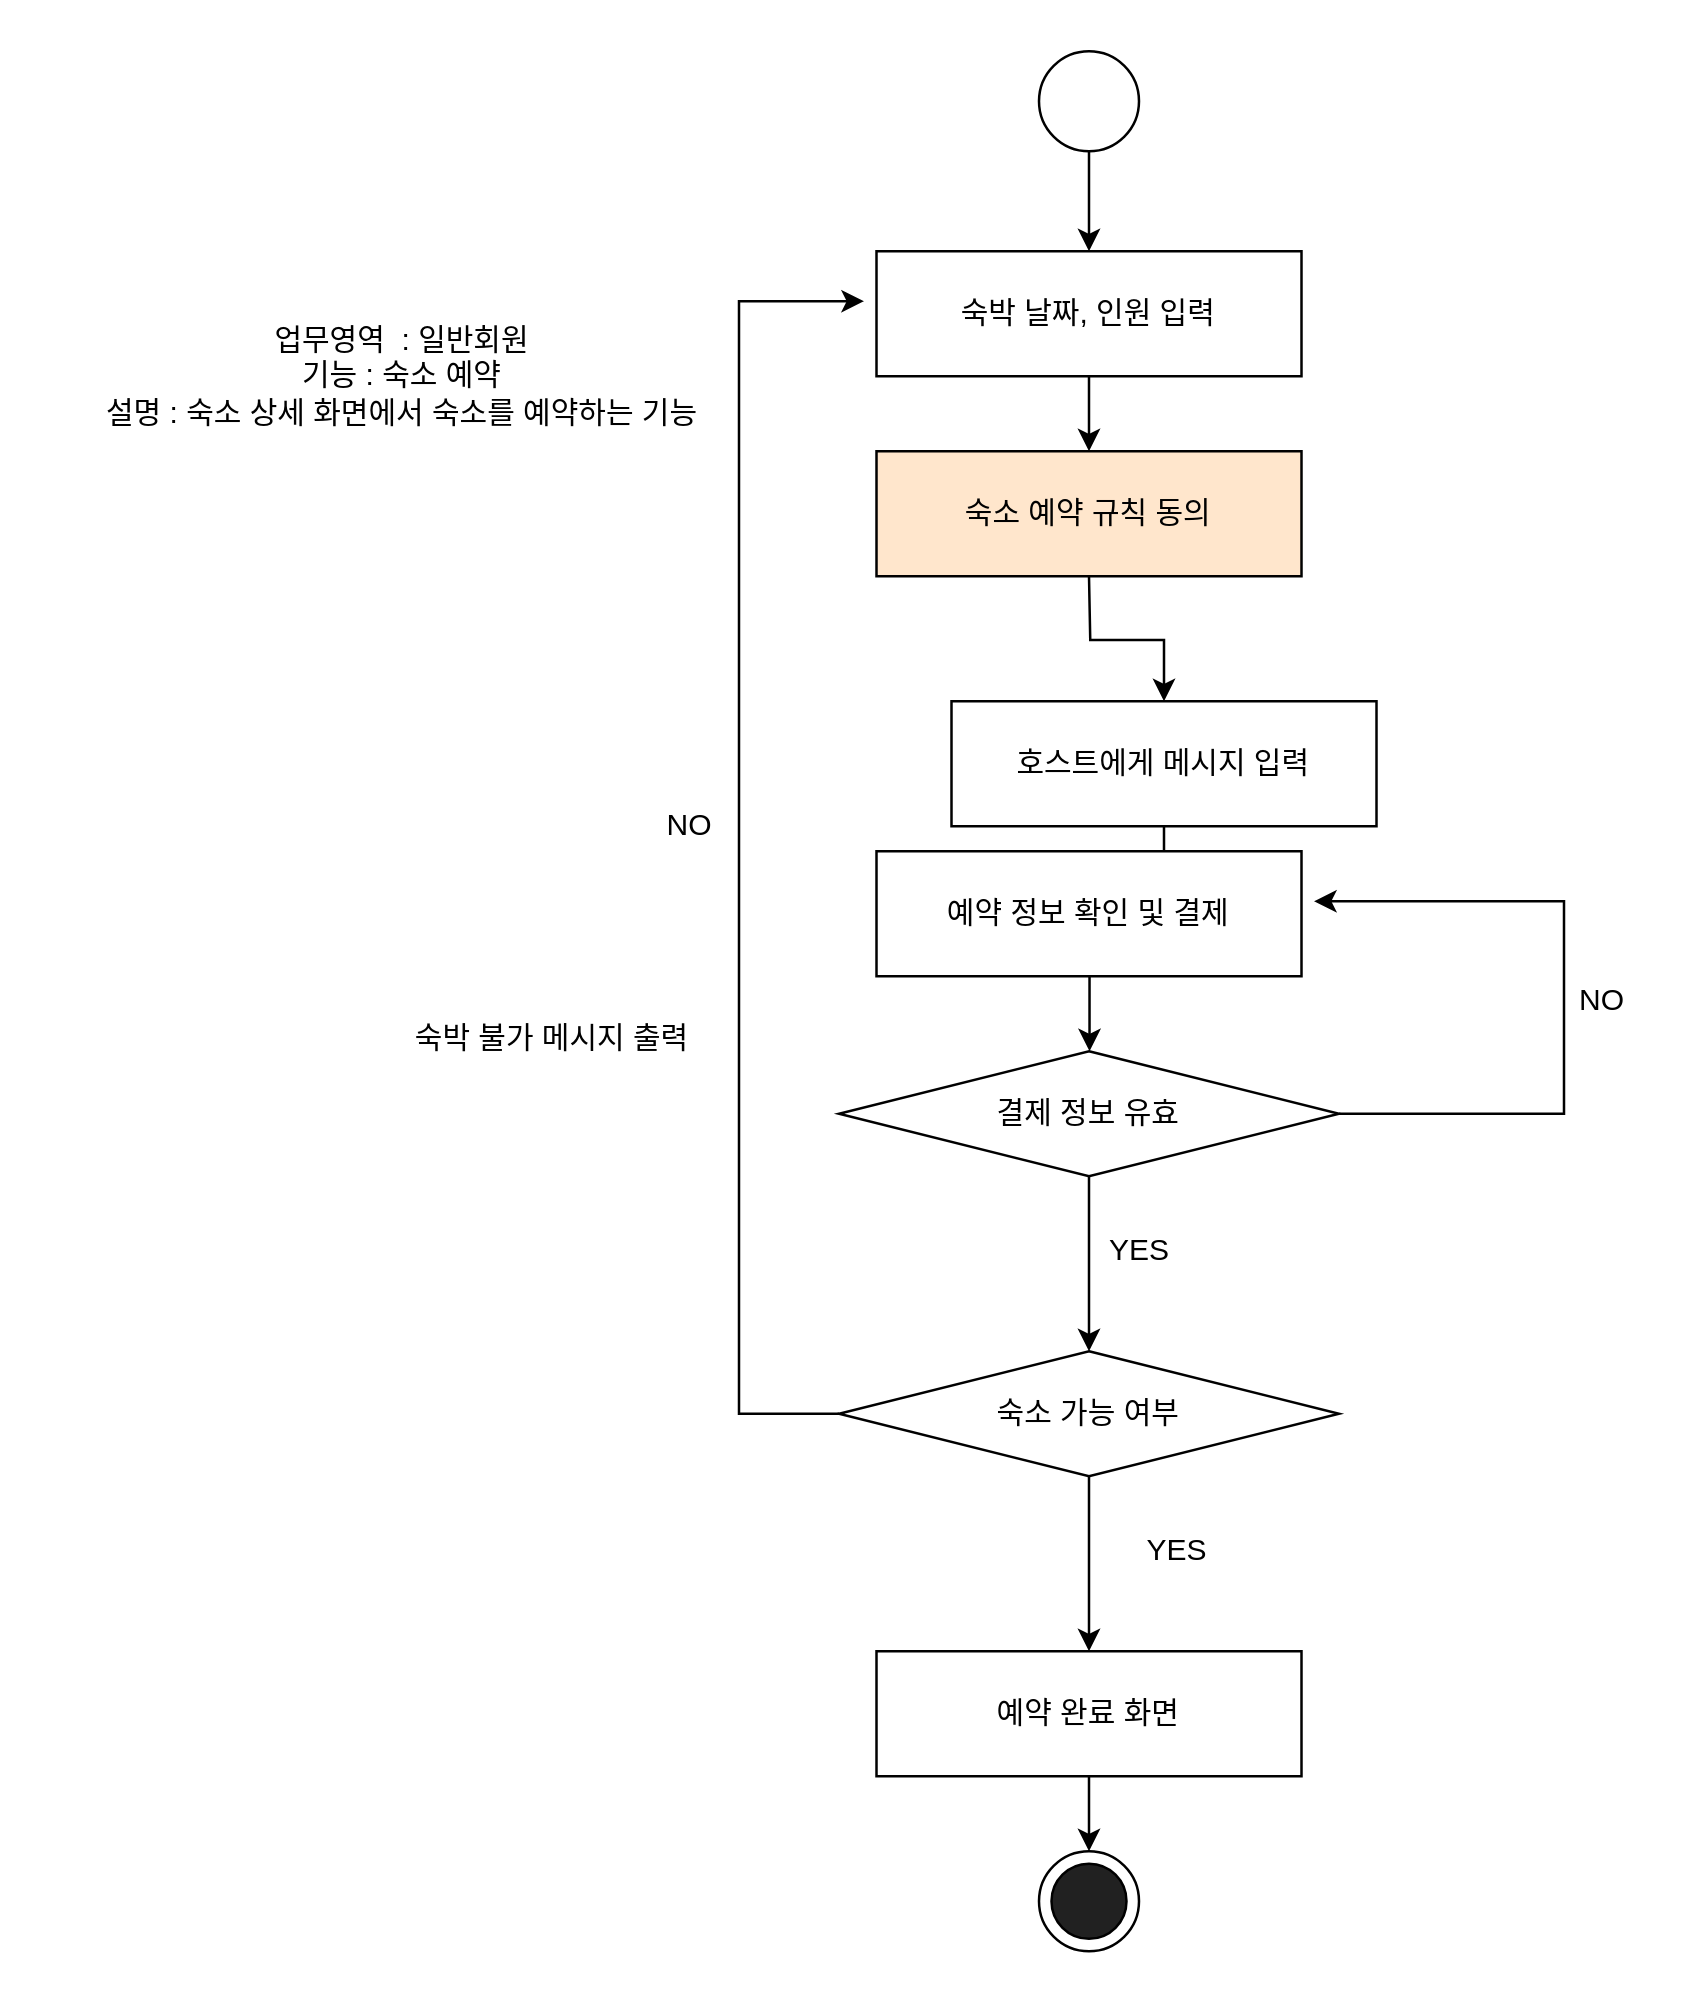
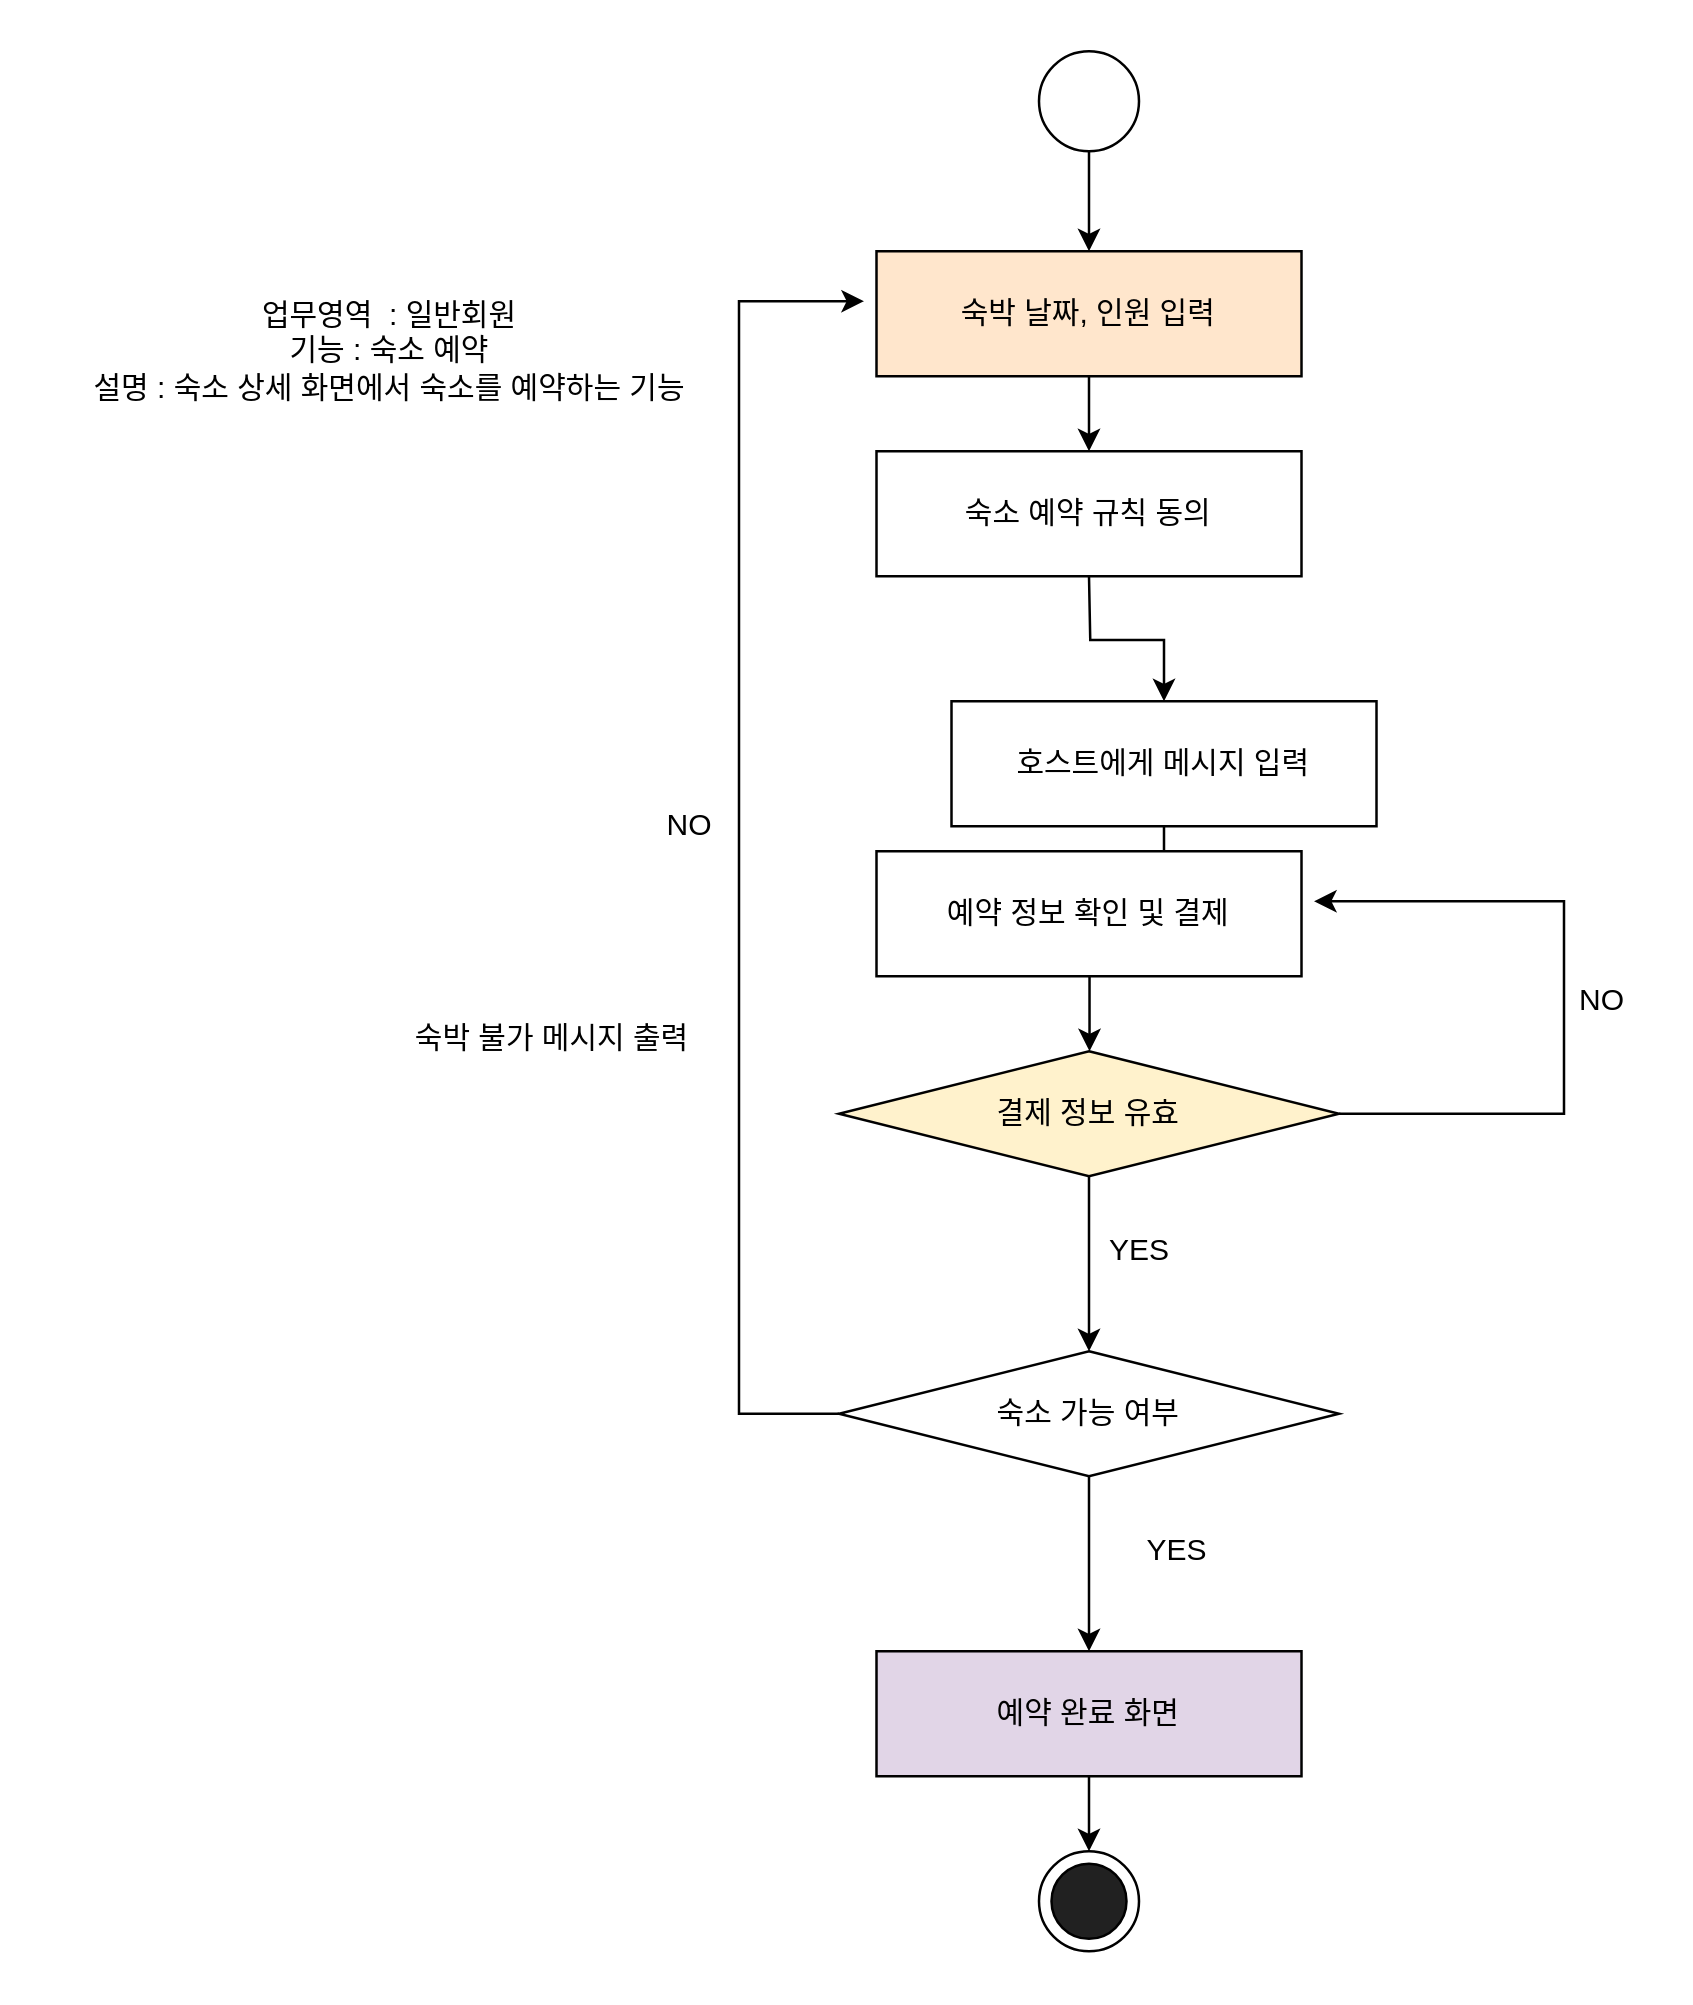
node "숙박 날짜, 인원 입력": fillcolor #ffffff -> #ffe6cc
node "업무영역 : 일반회원 기능 : 숙소 예약 설명 : 숙소 상세 화면에서 숙소를 예약하는 기능": moved (401, 376) -> (389, 351)
node "숙소 예약 규칙 동의": fillcolor #ffe6cc -> #ffffff
node "결제 정보 유효": fillcolor #ffffff -> #fff2cc
node "예약 완료 화면": fillcolor #ffffff -> #e1d5e7
